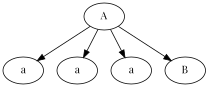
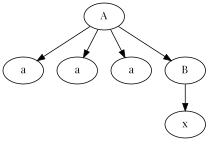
node "x": added
